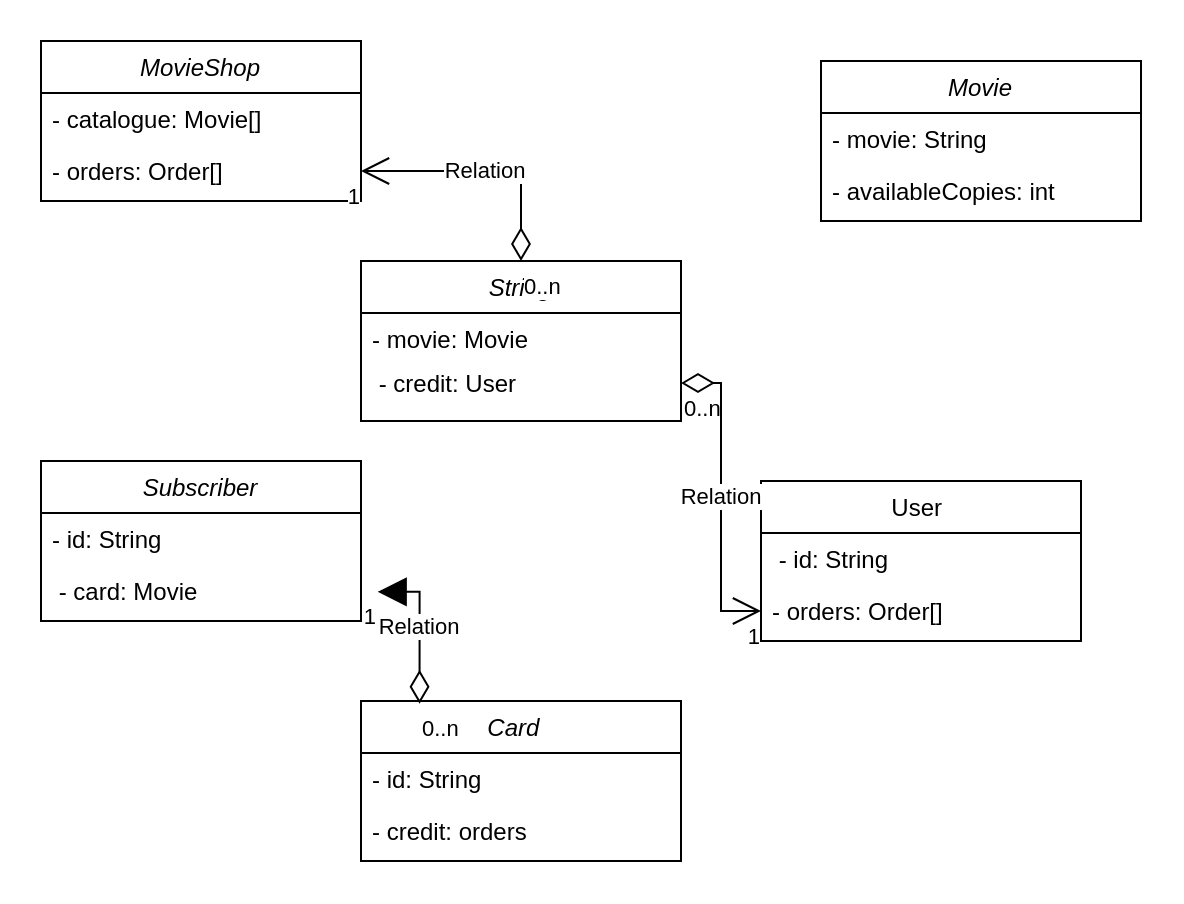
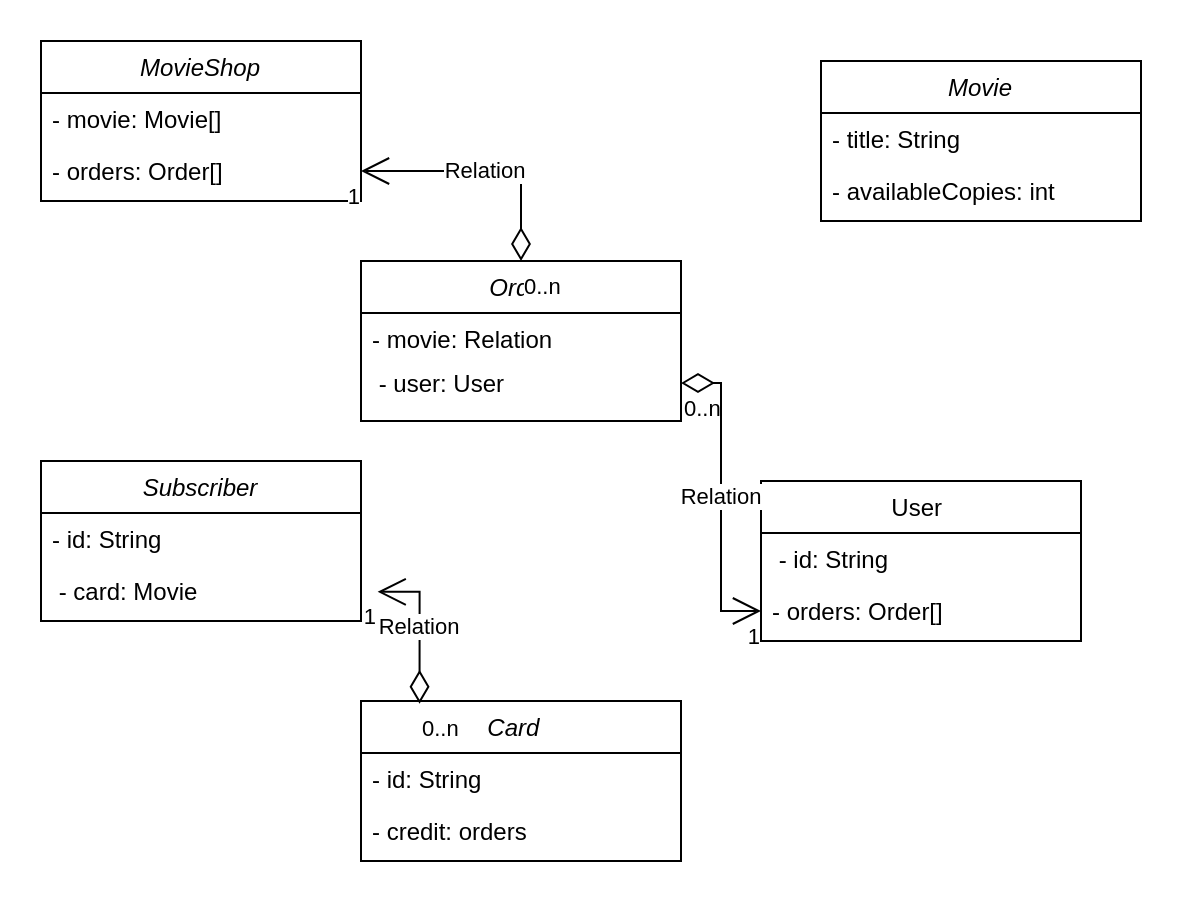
node "- catalogue: Movie[]": label "- catalogue: Movie[]" -> "- movie: Movie[]"
node "- movie: String": label "- movie: String" -> "- title: String"
node "String": label "String" -> "Order"
node "- movie: Movie": label "- movie: Movie" -> "- movie: Relation"
node "- credit: User": label "- credit: User" -> "- user: User"
edge "- card: Movie" -- "Card": arrowhead block -> open
